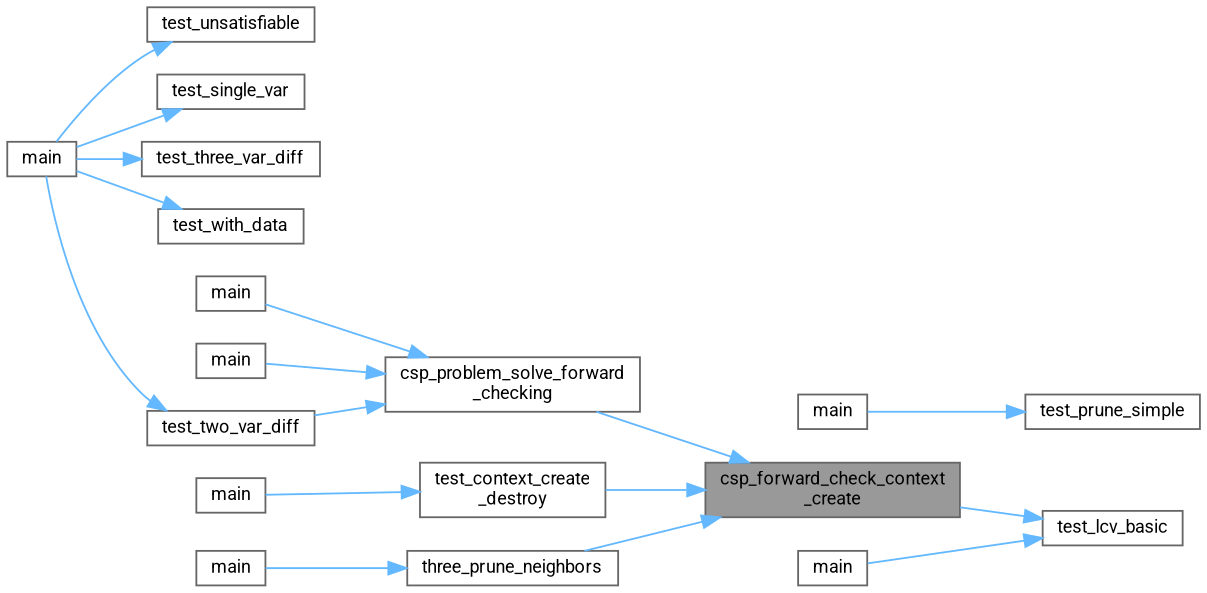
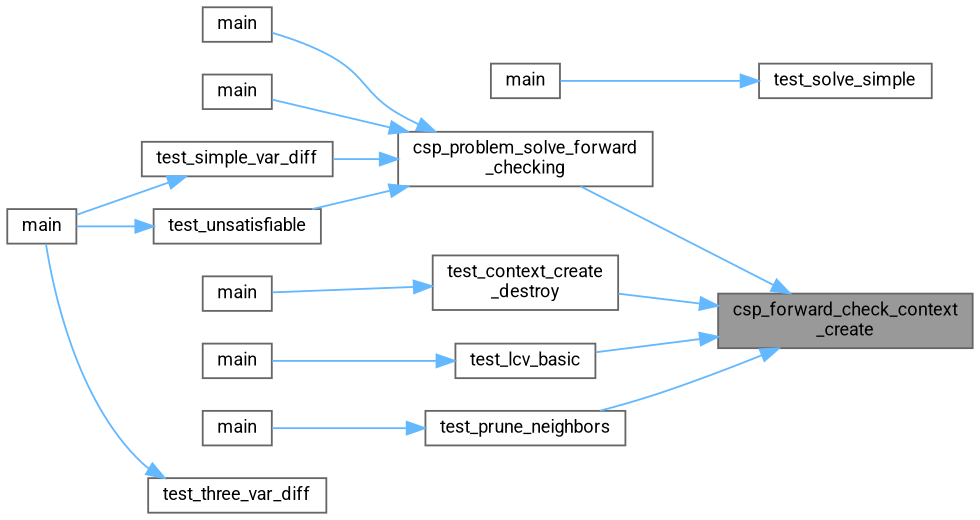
node "test_single_var": removed
edge "test_unsatisfiable" -> "csp_problem_solve_forward _checking": added
node "test_with_data": removed
node "test_prune_simple": label "test_prune_simple" -> "test_solve_simple"
node "test_two_var_diff": label "test_two_var_diff" -> "test_simple_var_diff"
edge "csp_forward_check_context _create" -> "test_lcv_basic": reversed
node "three_prune_neighbors": label "three_prune_neighbors" -> "test_prune_neighbors"
